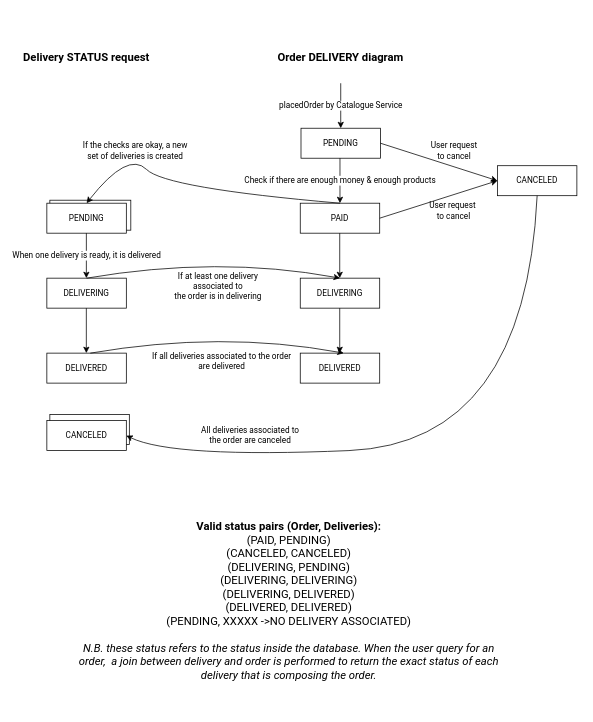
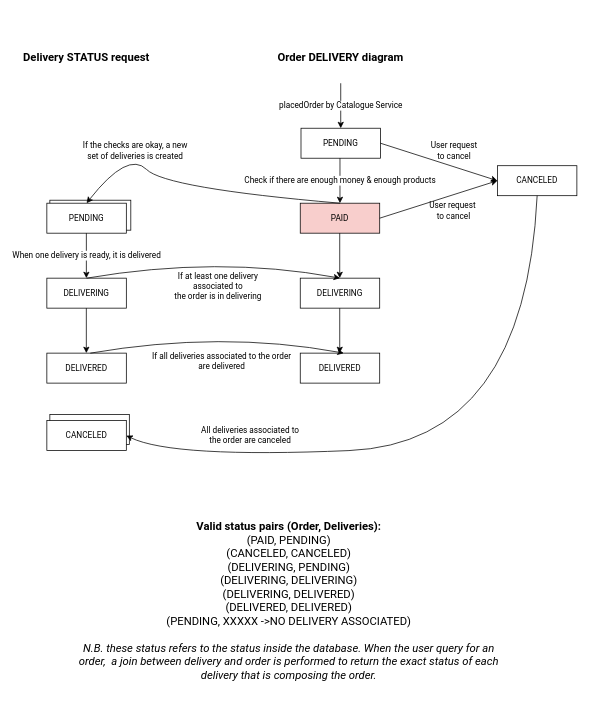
node "PAID": fillcolor #ffffff -> #f8cecc
